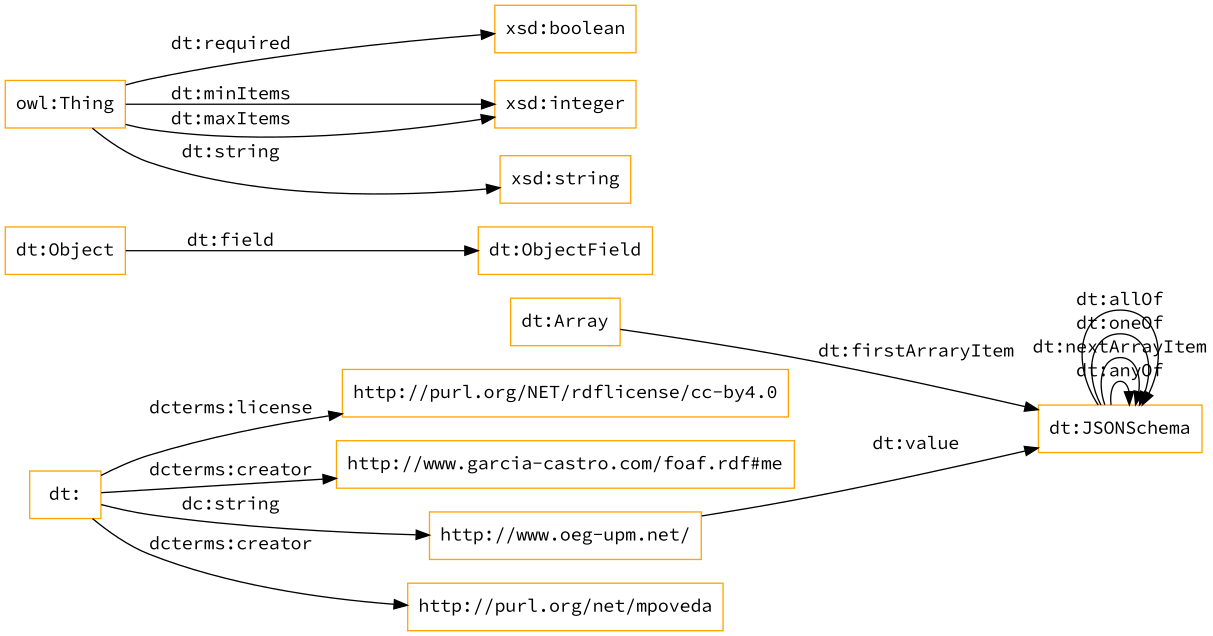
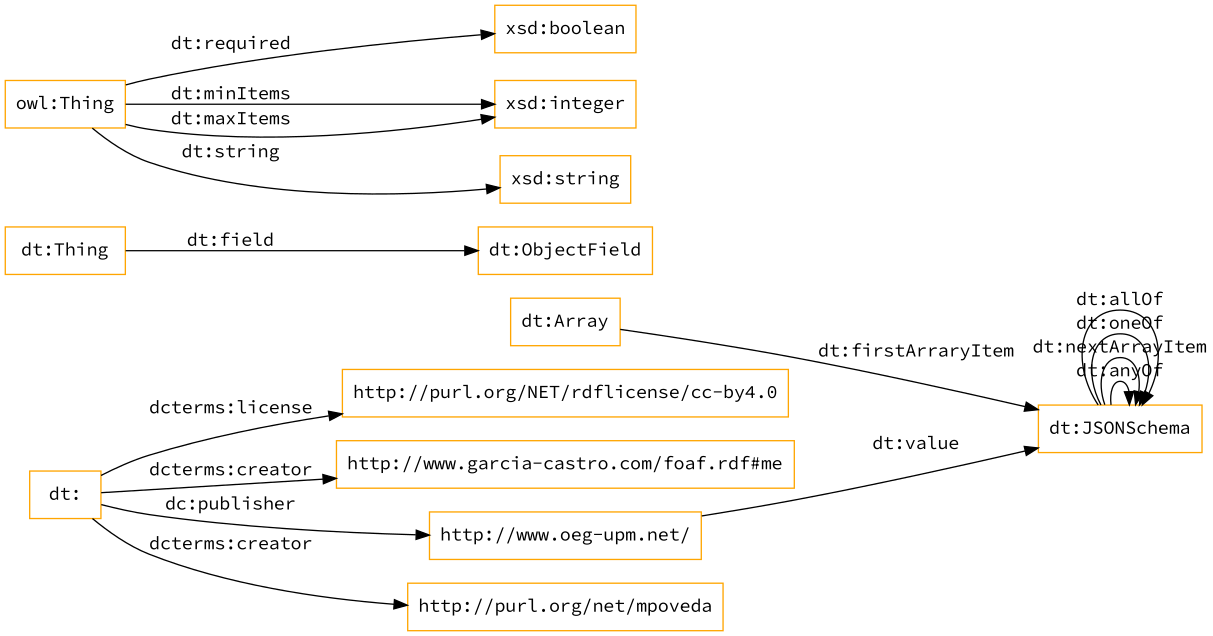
node "dt:Object": label "dt:Object" -> "dt:Thing"
edge "dt:" -> "http://www.oeg-upm.net/": label "dc:string" -> "dc:publisher"
